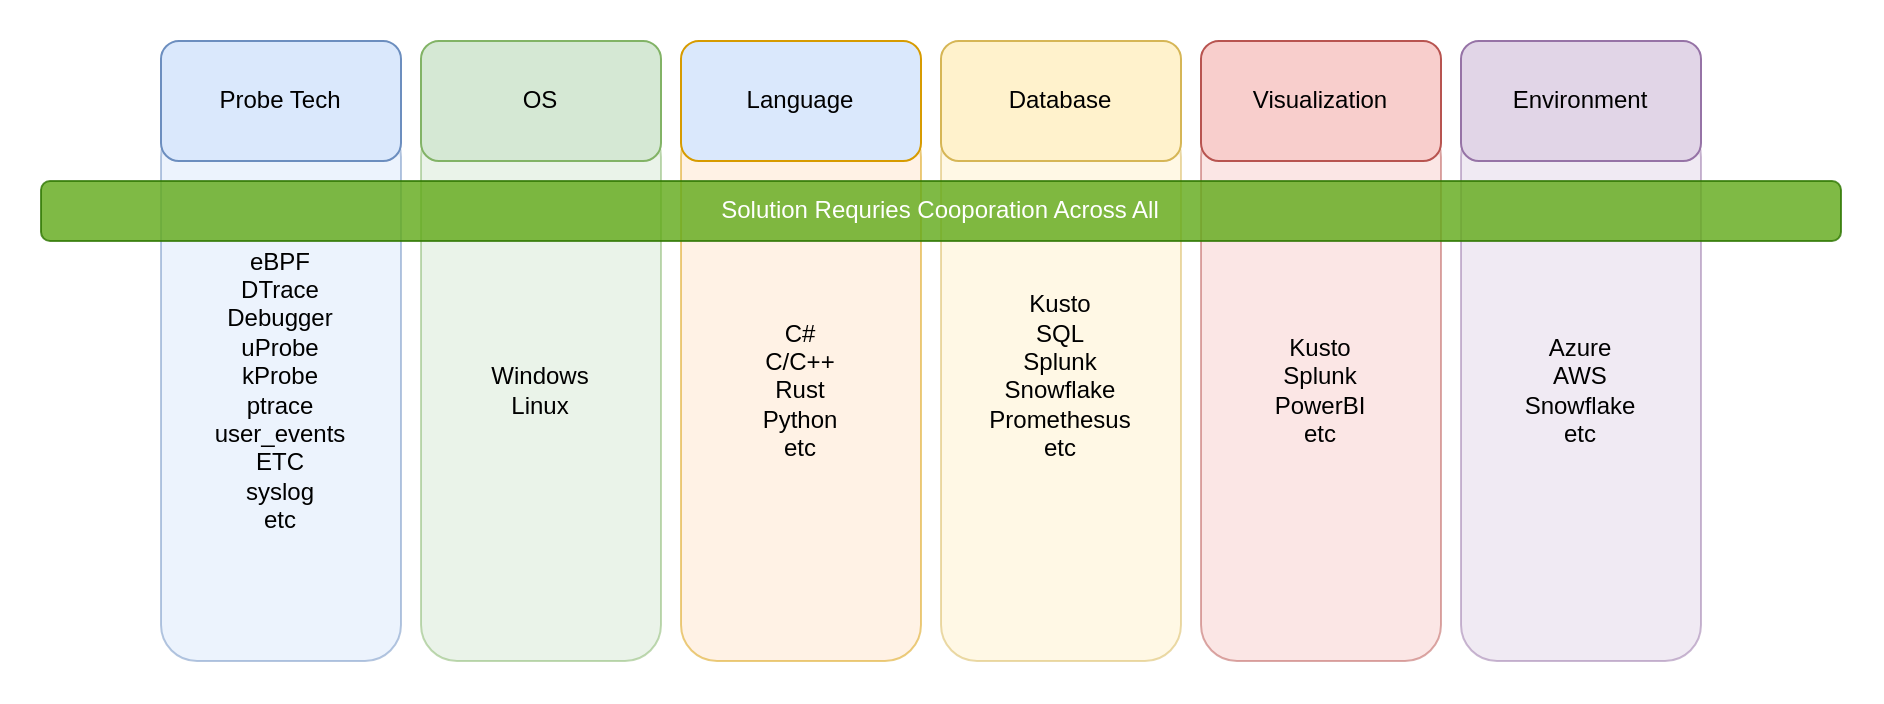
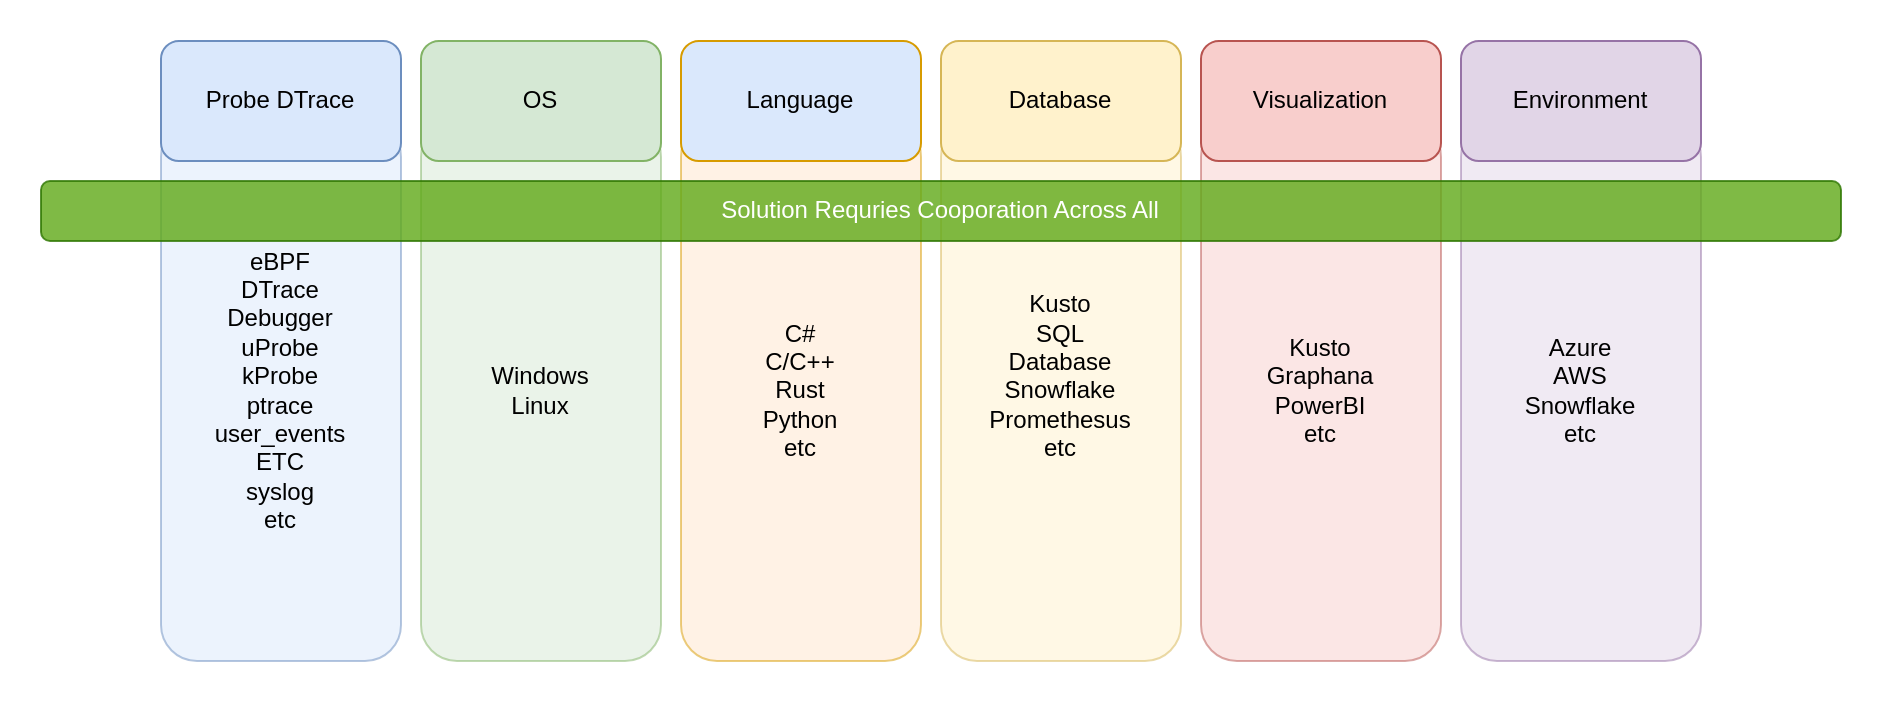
node "Probe Tech": label "Probe Tech" -> "Probe DTrace"
node "Kusto SQL Splunk Snowflake Promethesus etc": label "Kusto SQL Splunk Snowflake Promethesus etc" -> "Kusto SQL Database Snowflake Promethesus etc"
node "Kusto Splunk PowerBI etc": label "Kusto Splunk PowerBI etc" -> "Kusto Graphana PowerBI etc"
